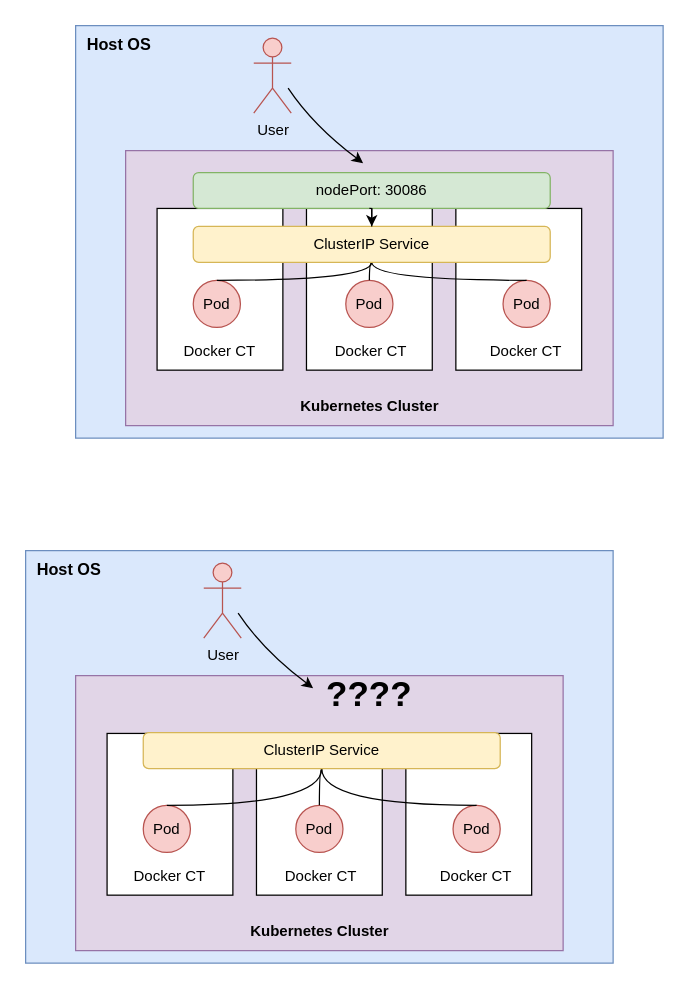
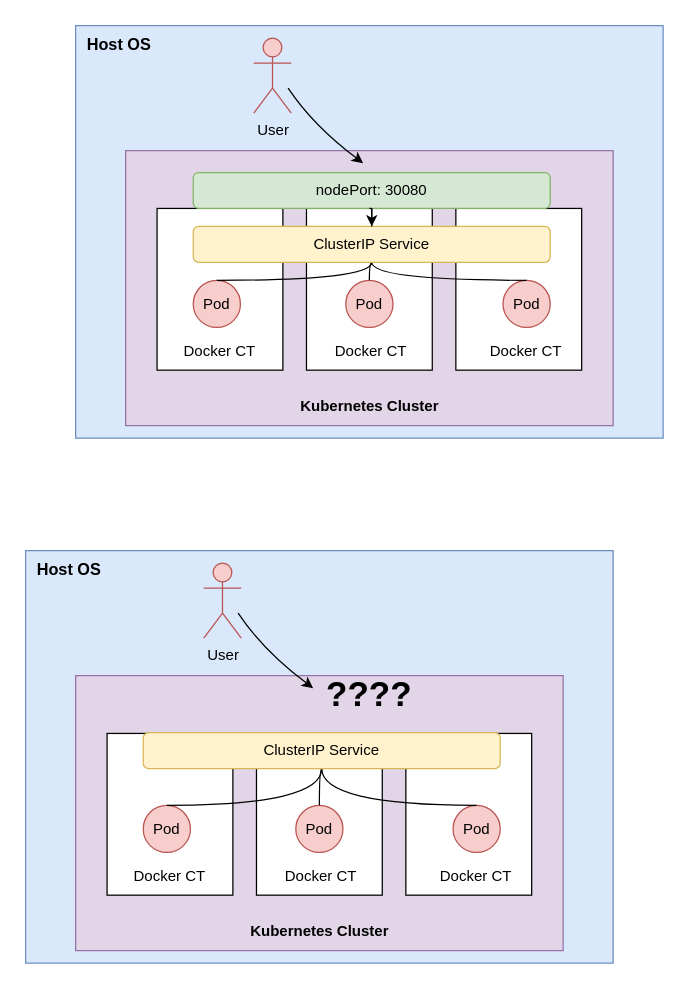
node "nodePort: 30086": label "nodePort: 30086" -> "nodePort: 30080"
